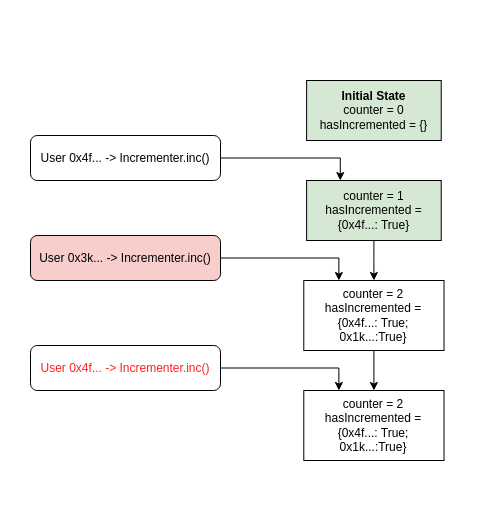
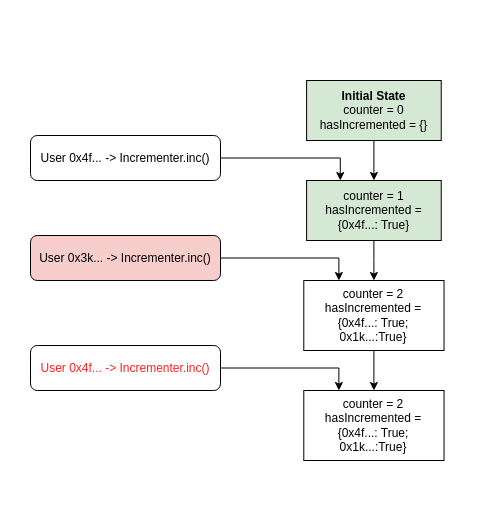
edge "Initial State counter = 0 hasIncremented = {}" -> "counter = 1 hasIncremented = {0x4f...: True}": added
